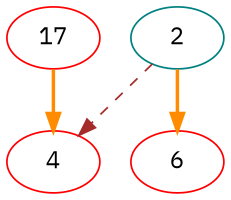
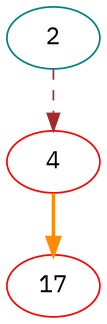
edge "17" -> "4": reversed
node "6": removed
